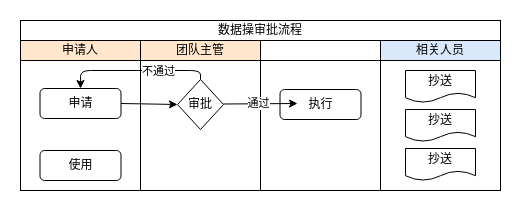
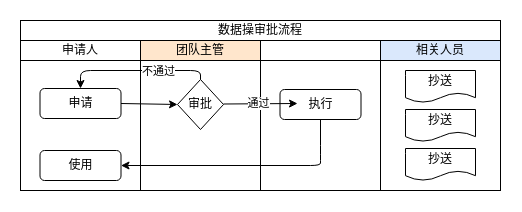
node "申请人": fillcolor #ffe6cc -> #ffffff
edge "执行" -> "使用": added
